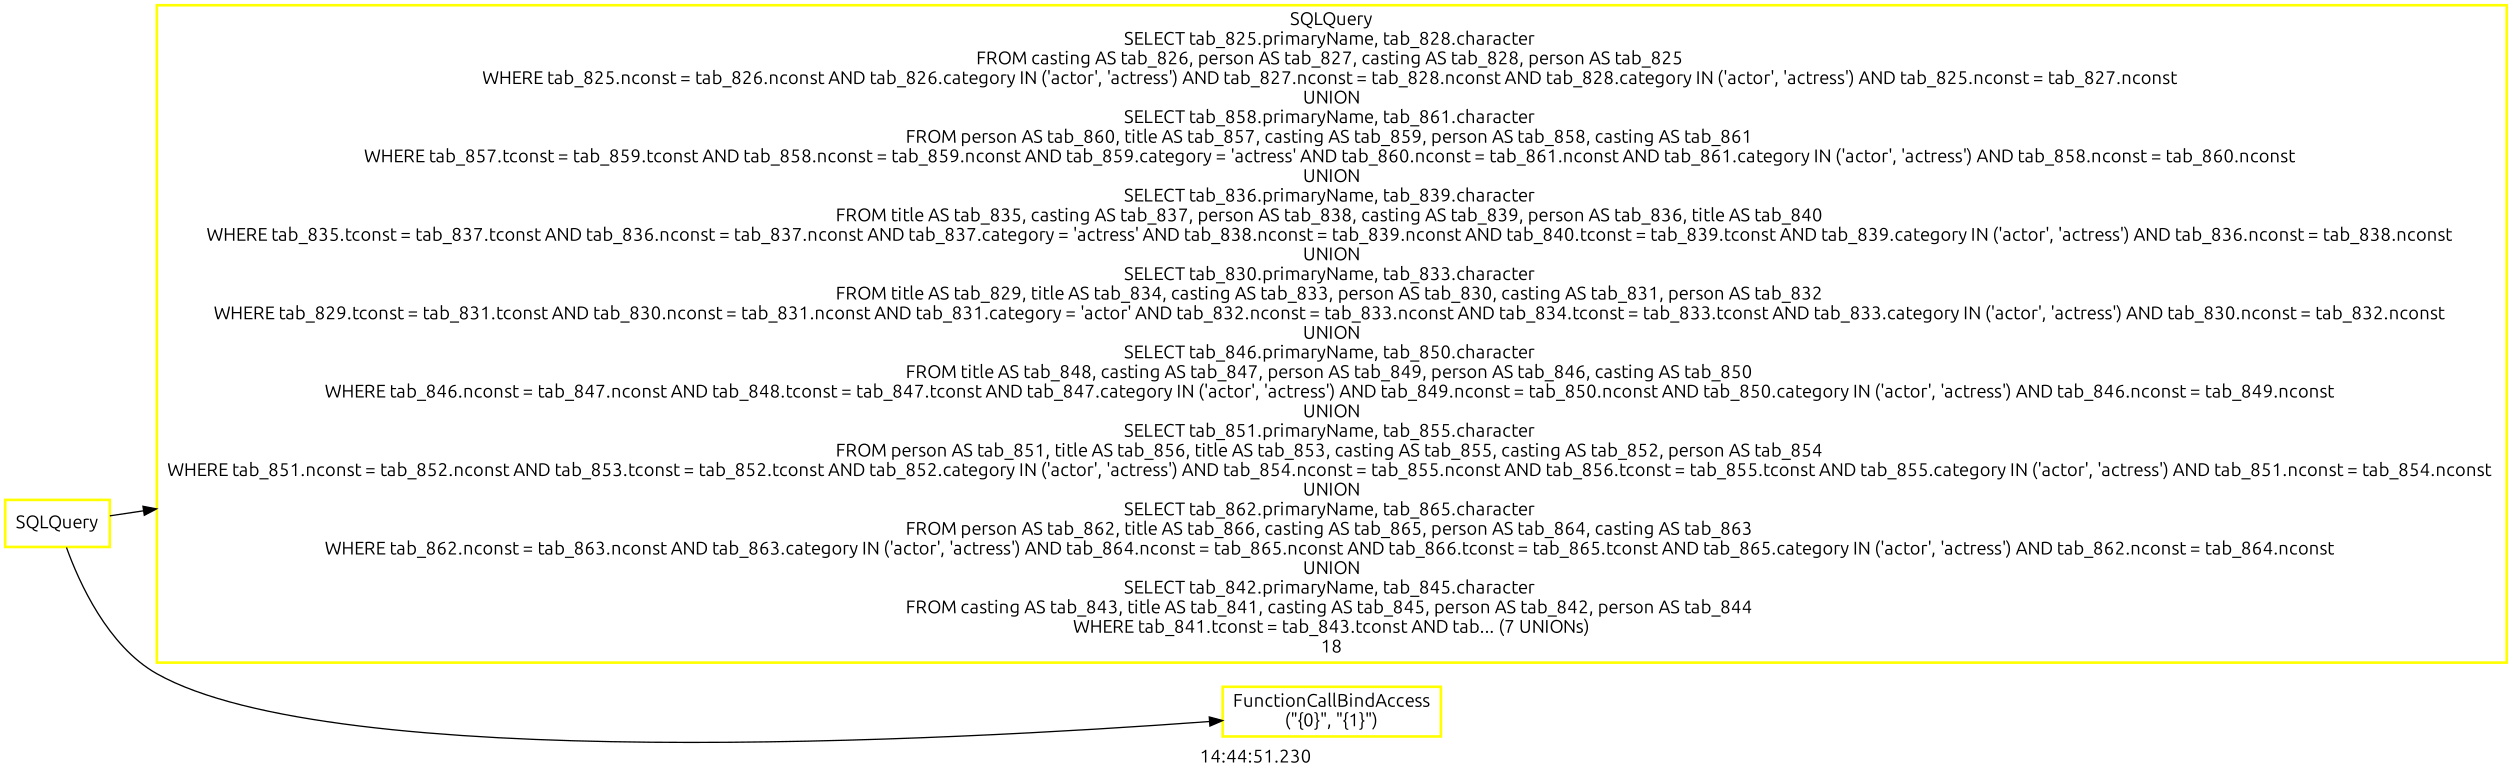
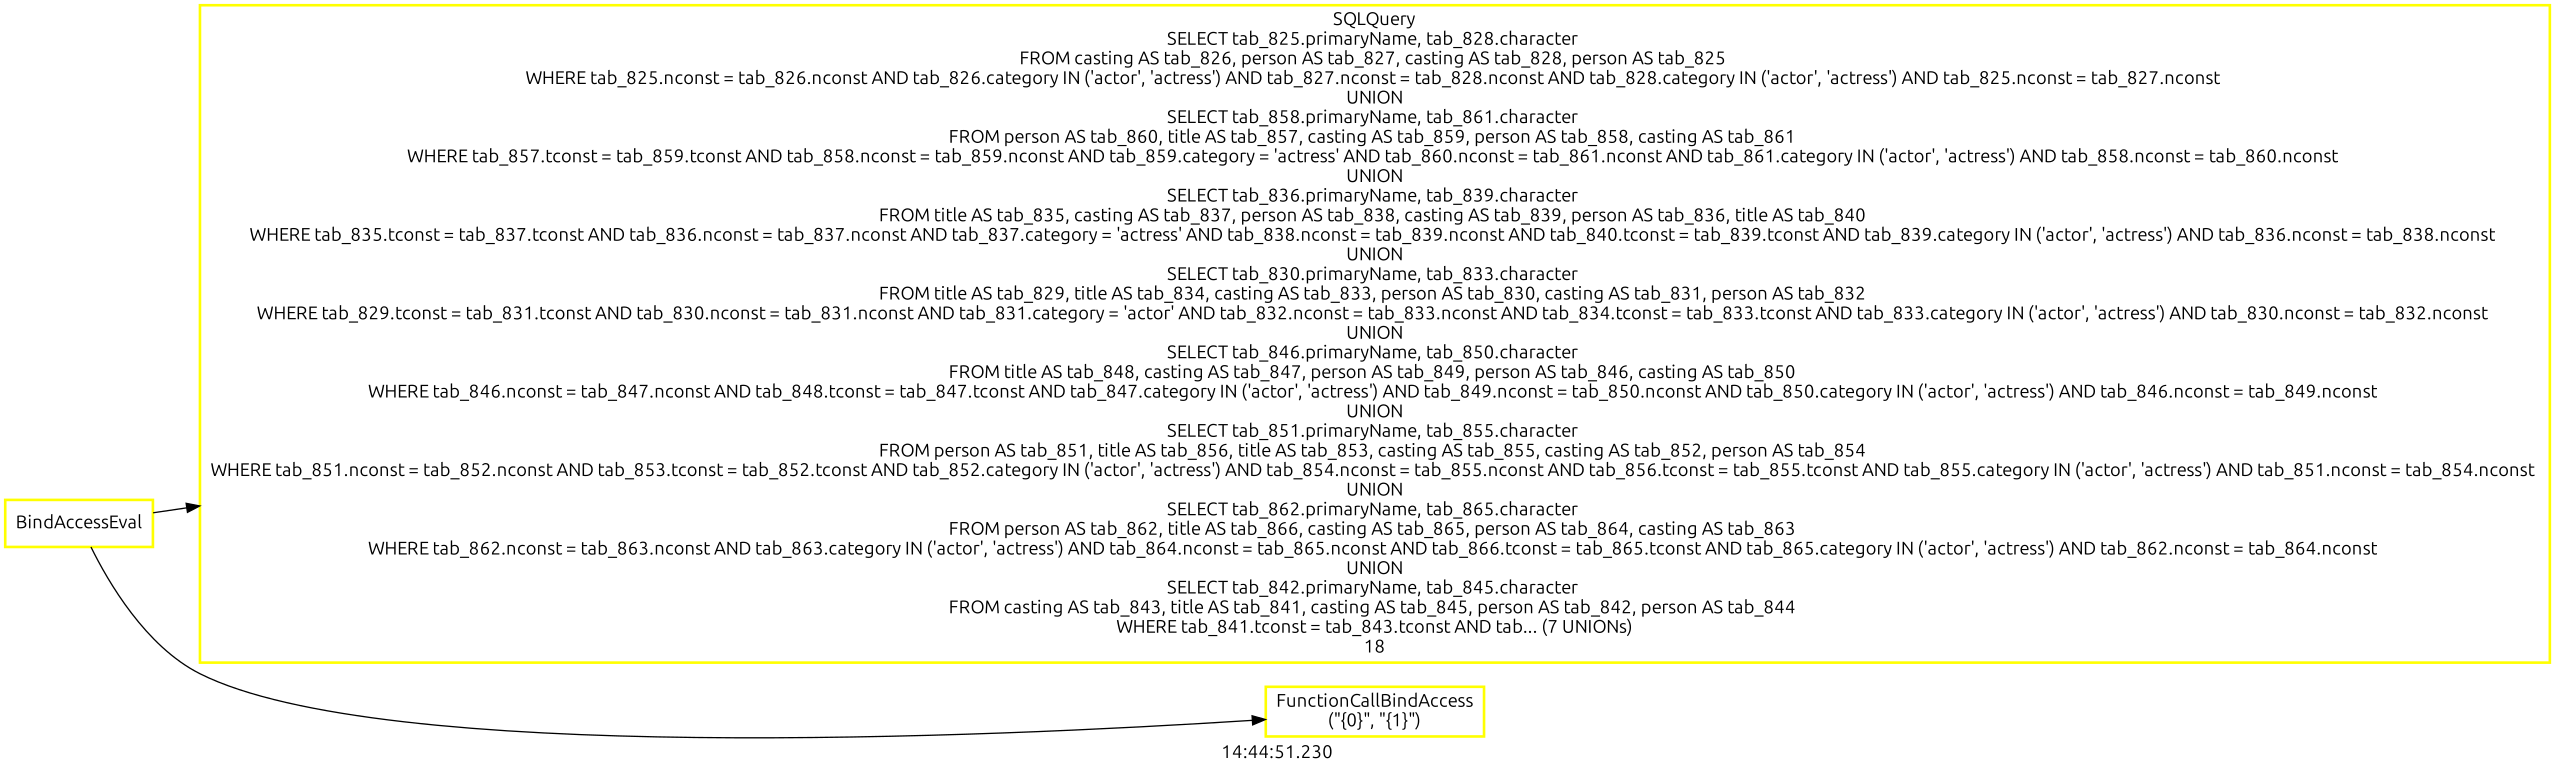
node "SQLQuery": label "SQLQuery" -> "BindAccessEval"
